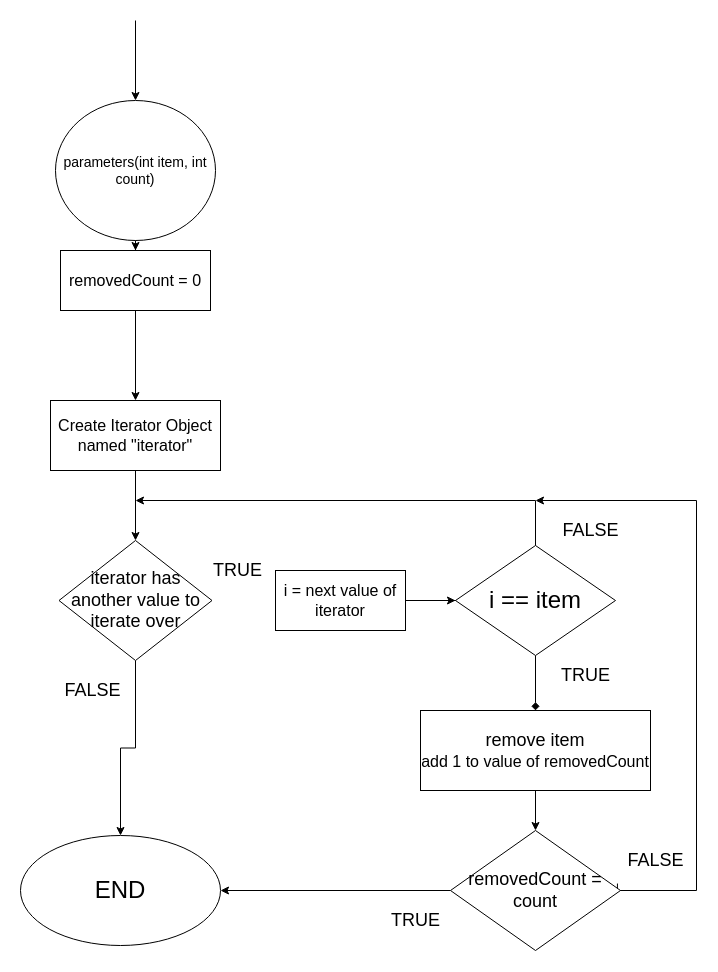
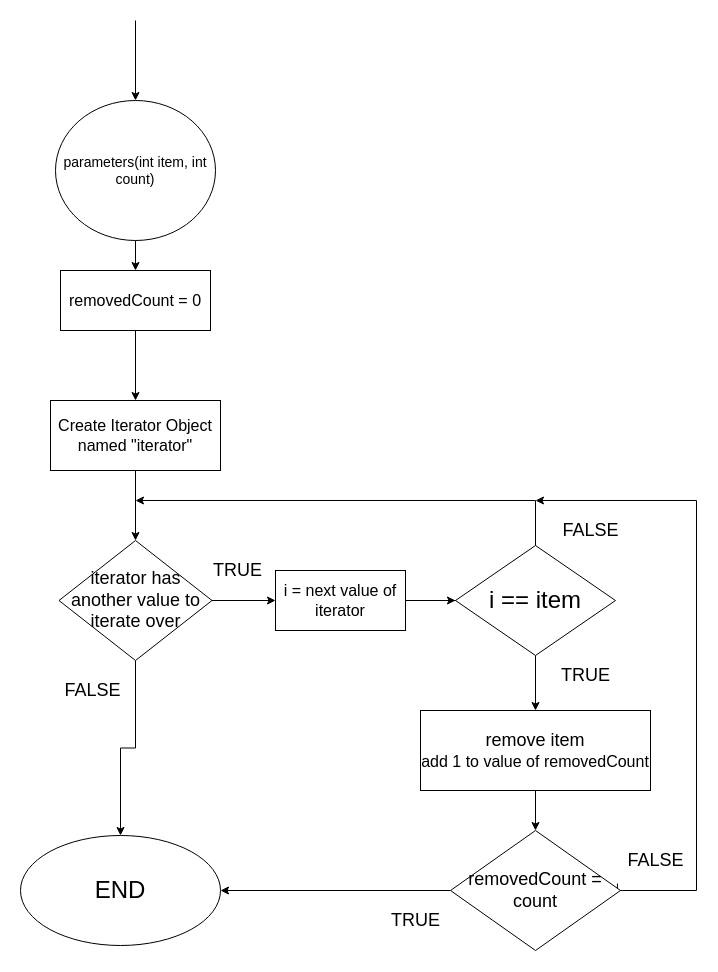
node "removedCount = 0": moved (136, 281) -> (136, 301)
edge "iterator has another value to iterate over" -> "i = next value of iterator": added
edge "i == item" -> "remove item add 1 to value of removedCount": arrowhead diamond -> classic
